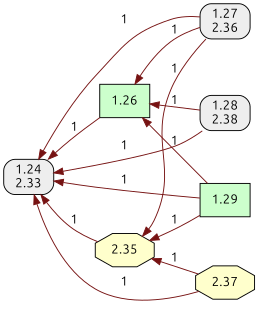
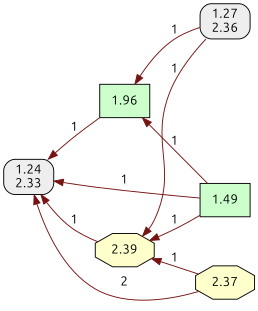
edge "1.27 2.36" -> "1.24 2.33": removed, label "1"
node "1.26": label "1.26" -> "1.96"
node "1.28 2.38": removed
node "1.29": label "1.29" -> "1.49"
node "2.35": label "2.35" -> "2.39"
edge "2.37" -> "1.24 2.33": label "1" -> "2"
